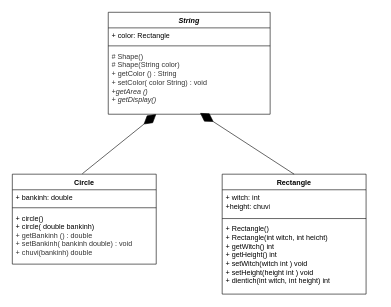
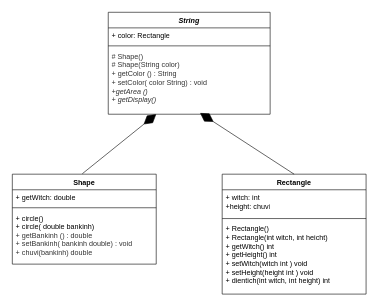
node "Circle": label "Circle" -> "Shape"
node "+ bankinh: double": label "+ bankinh: double" -> "+ getWitch: double"
